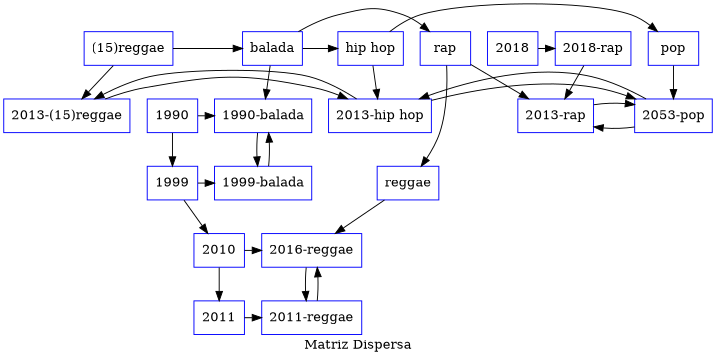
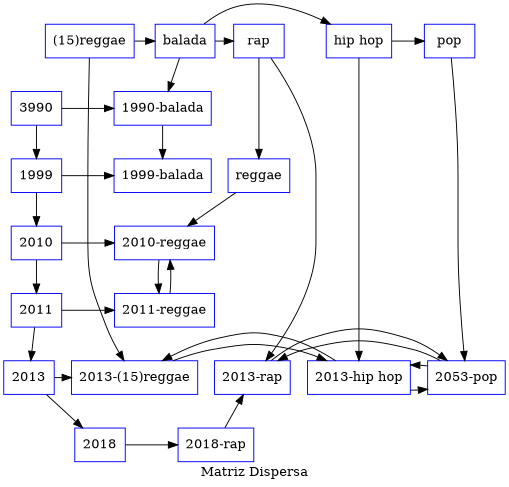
node "1990": label "1990" -> "3990"
edge "1999-balada" -> "1990-balada": removed
node "2016-reggae": label "2016-reggae" -> "2010-reggae"
node "2013": added
